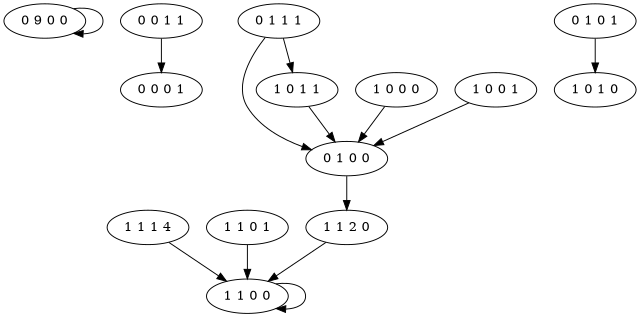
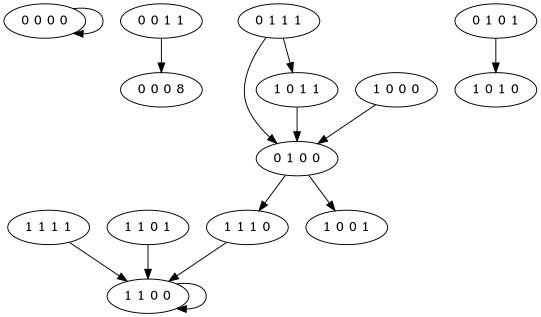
node "0 9 0 0": label "0 9 0 0" -> "0 0 0 0"
node "0 0 0 1": label "0 0 0 1" -> "0 0 0 8"
edge "1 0 0 1" -> "0 1 0 0": reversed
node "1 1 1 4": label "1 1 1 4" -> "1 1 1 1"
node "1 1 2 0": label "1 1 2 0" -> "1 1 1 0"
